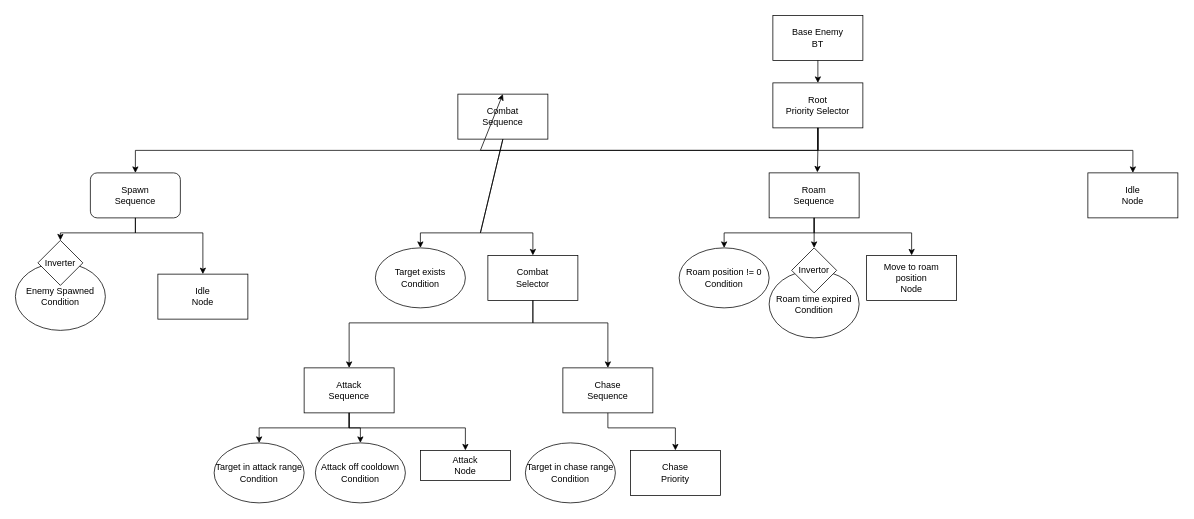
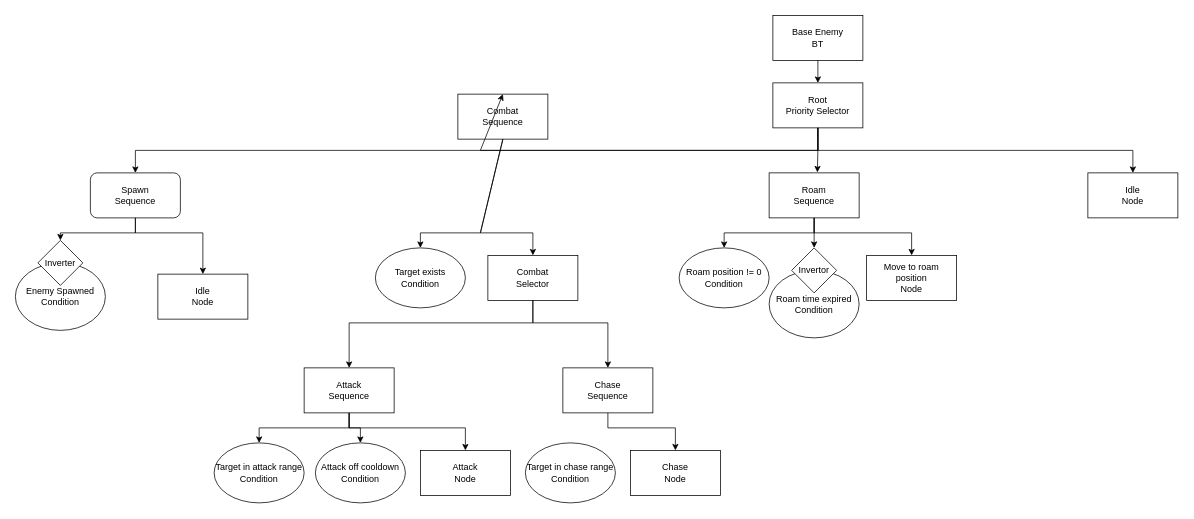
node "Attack Node": size 90x30 -> 90x45
node "Chase Priority": label "Chase Priority" -> "Chase Node"
